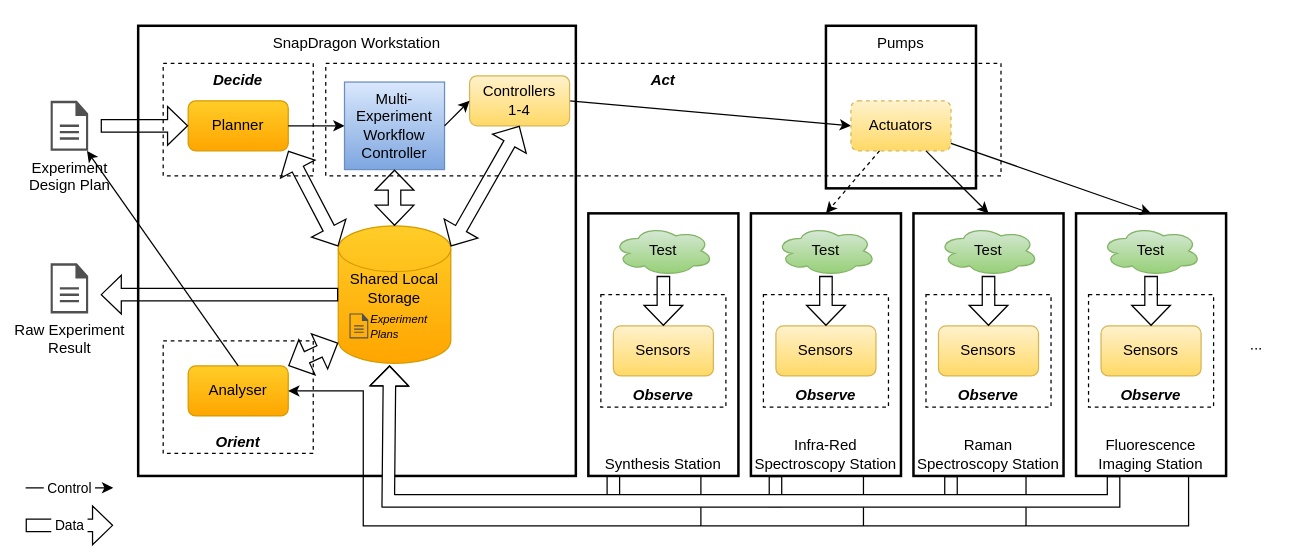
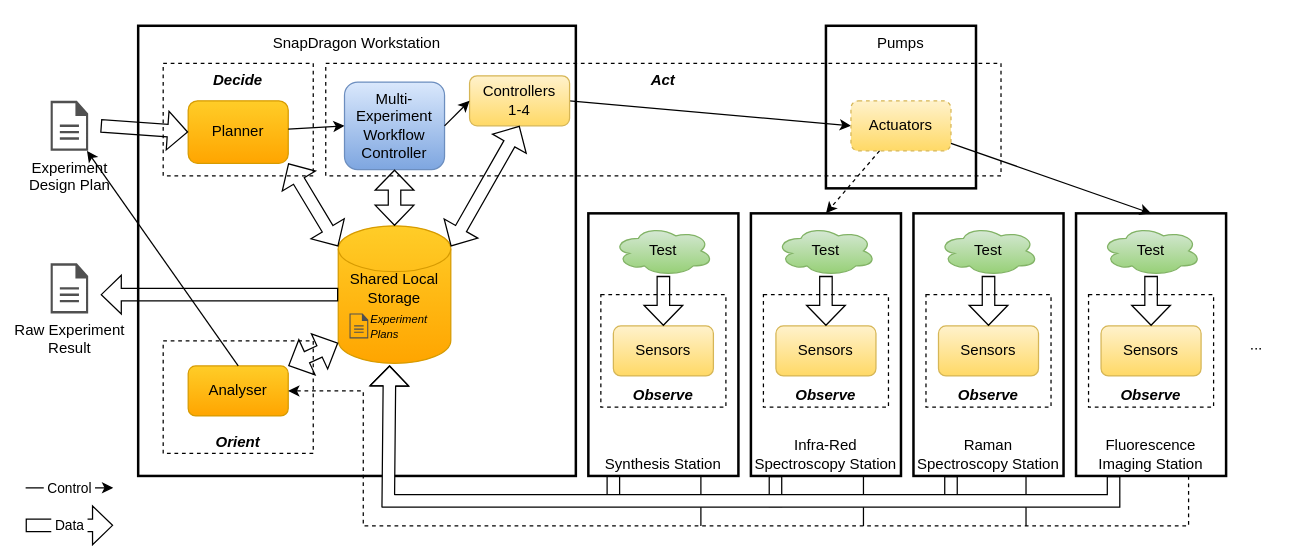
node "Planner": size 100x50 -> 100x63
node "Multi- Experiment Workflow Controller": shape rectangle -> rounded rectangle
edge "Actuators" -> "Raman Spectroscopy Station": removed
edge "Fluorescence Imaging Station" -> "Analyser": style solid -> dashed
